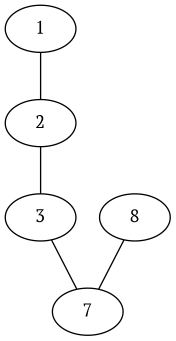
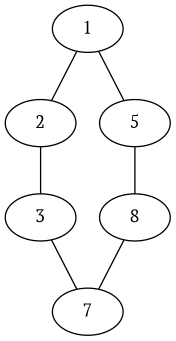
node "5": added
